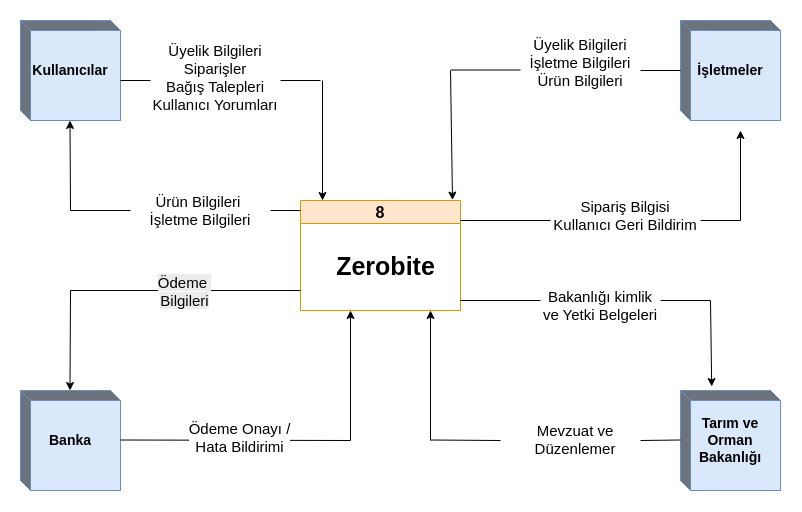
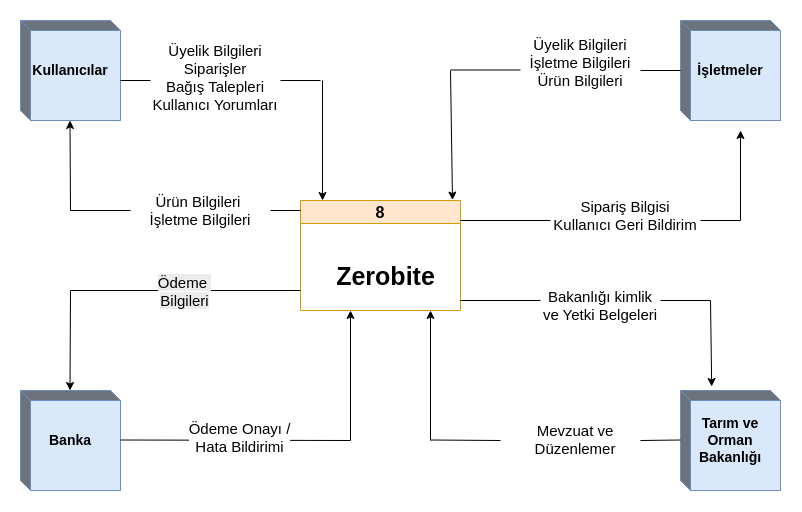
node "Zerobite": moved (386, 266) -> (386, 276)
